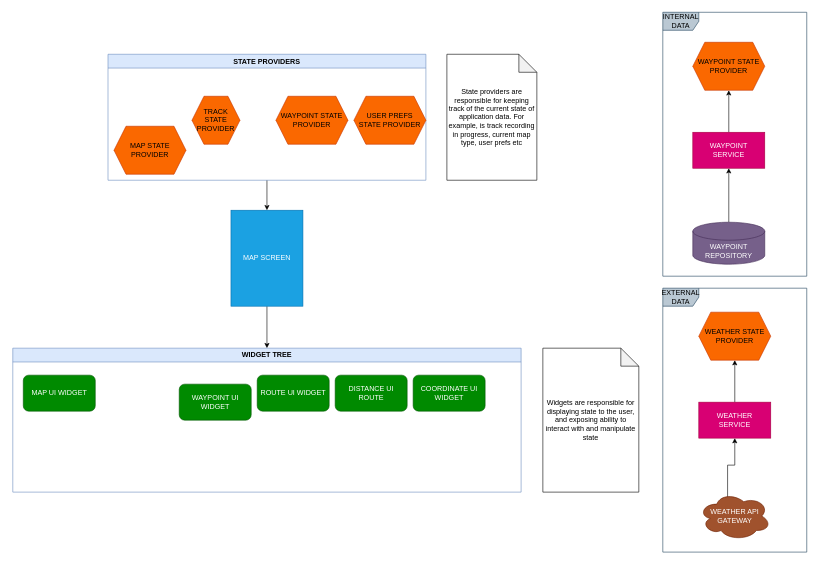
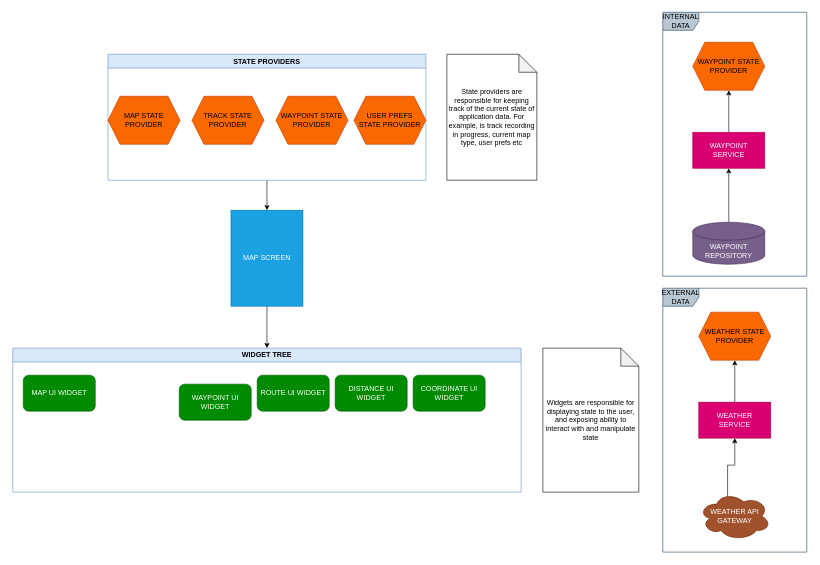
node "TRACK STATE PROVIDER": size 48x48 -> 72x48
node "MAP STATE PROVIDER": moved (150, 150) -> (144, 120)
node "DISTANCE UI ROUTE": label "DISTANCE UI ROUTE" -> "DISTANCE UI WIDGET"
